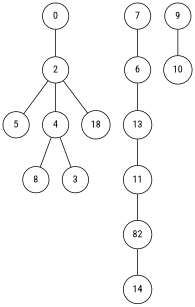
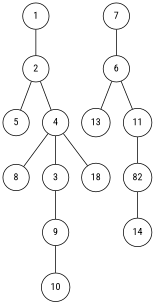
node "0": label "0" -> "1"
edge "2" -- "18": now "4" -- "18"
edge "13" -- "11": now "6" -- "11"
edge "3" -- "9": added
